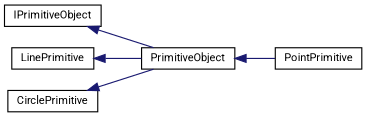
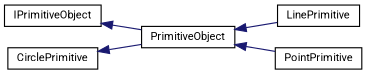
edge "PrimitiveObject" -> "LinePrimitive": reversed
